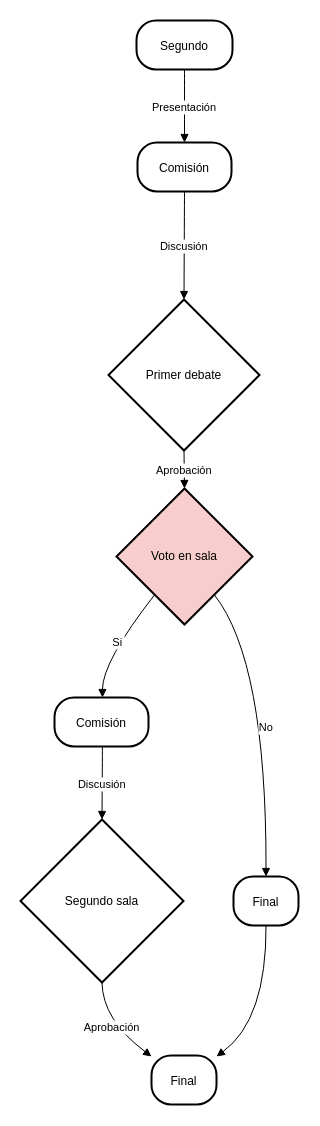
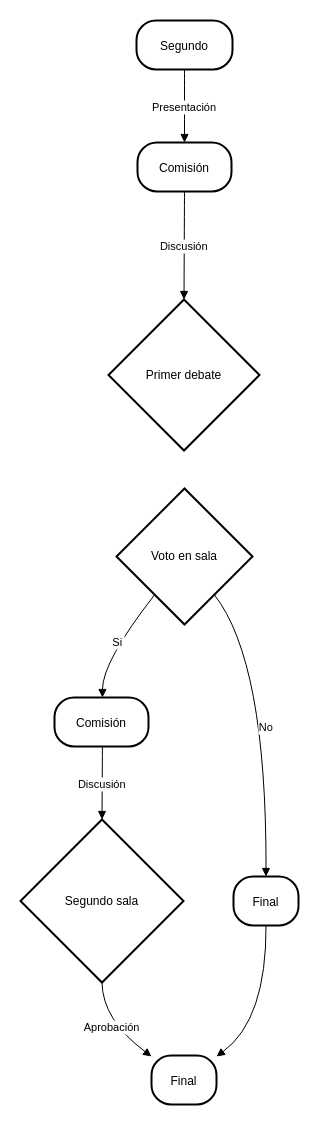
edge "Primer debate" -> "Voto en sala": removed, label "Aprobación"
node "Voto en sala": fillcolor #f8cecc -> #ffffff
